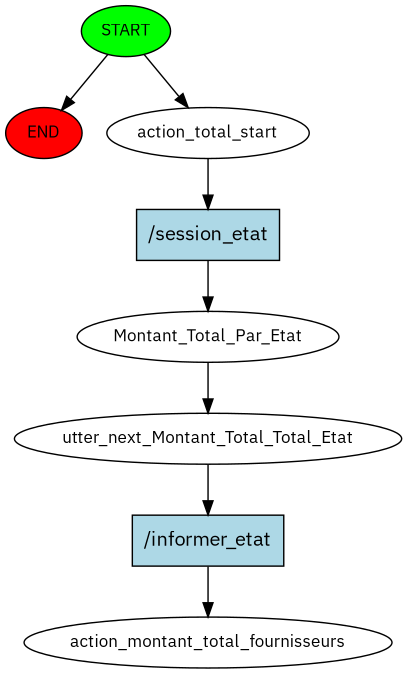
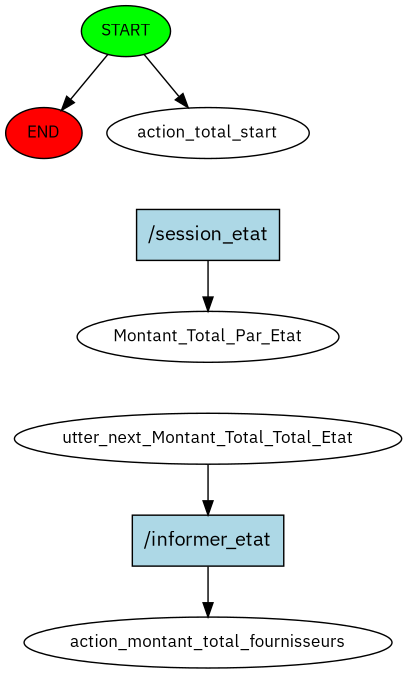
edge "action_total_start" -> "/session_etat": removed
edge "Montant_Total_Par_Etat" -> "utter_next_Montant_Total_Total_Etat": removed
